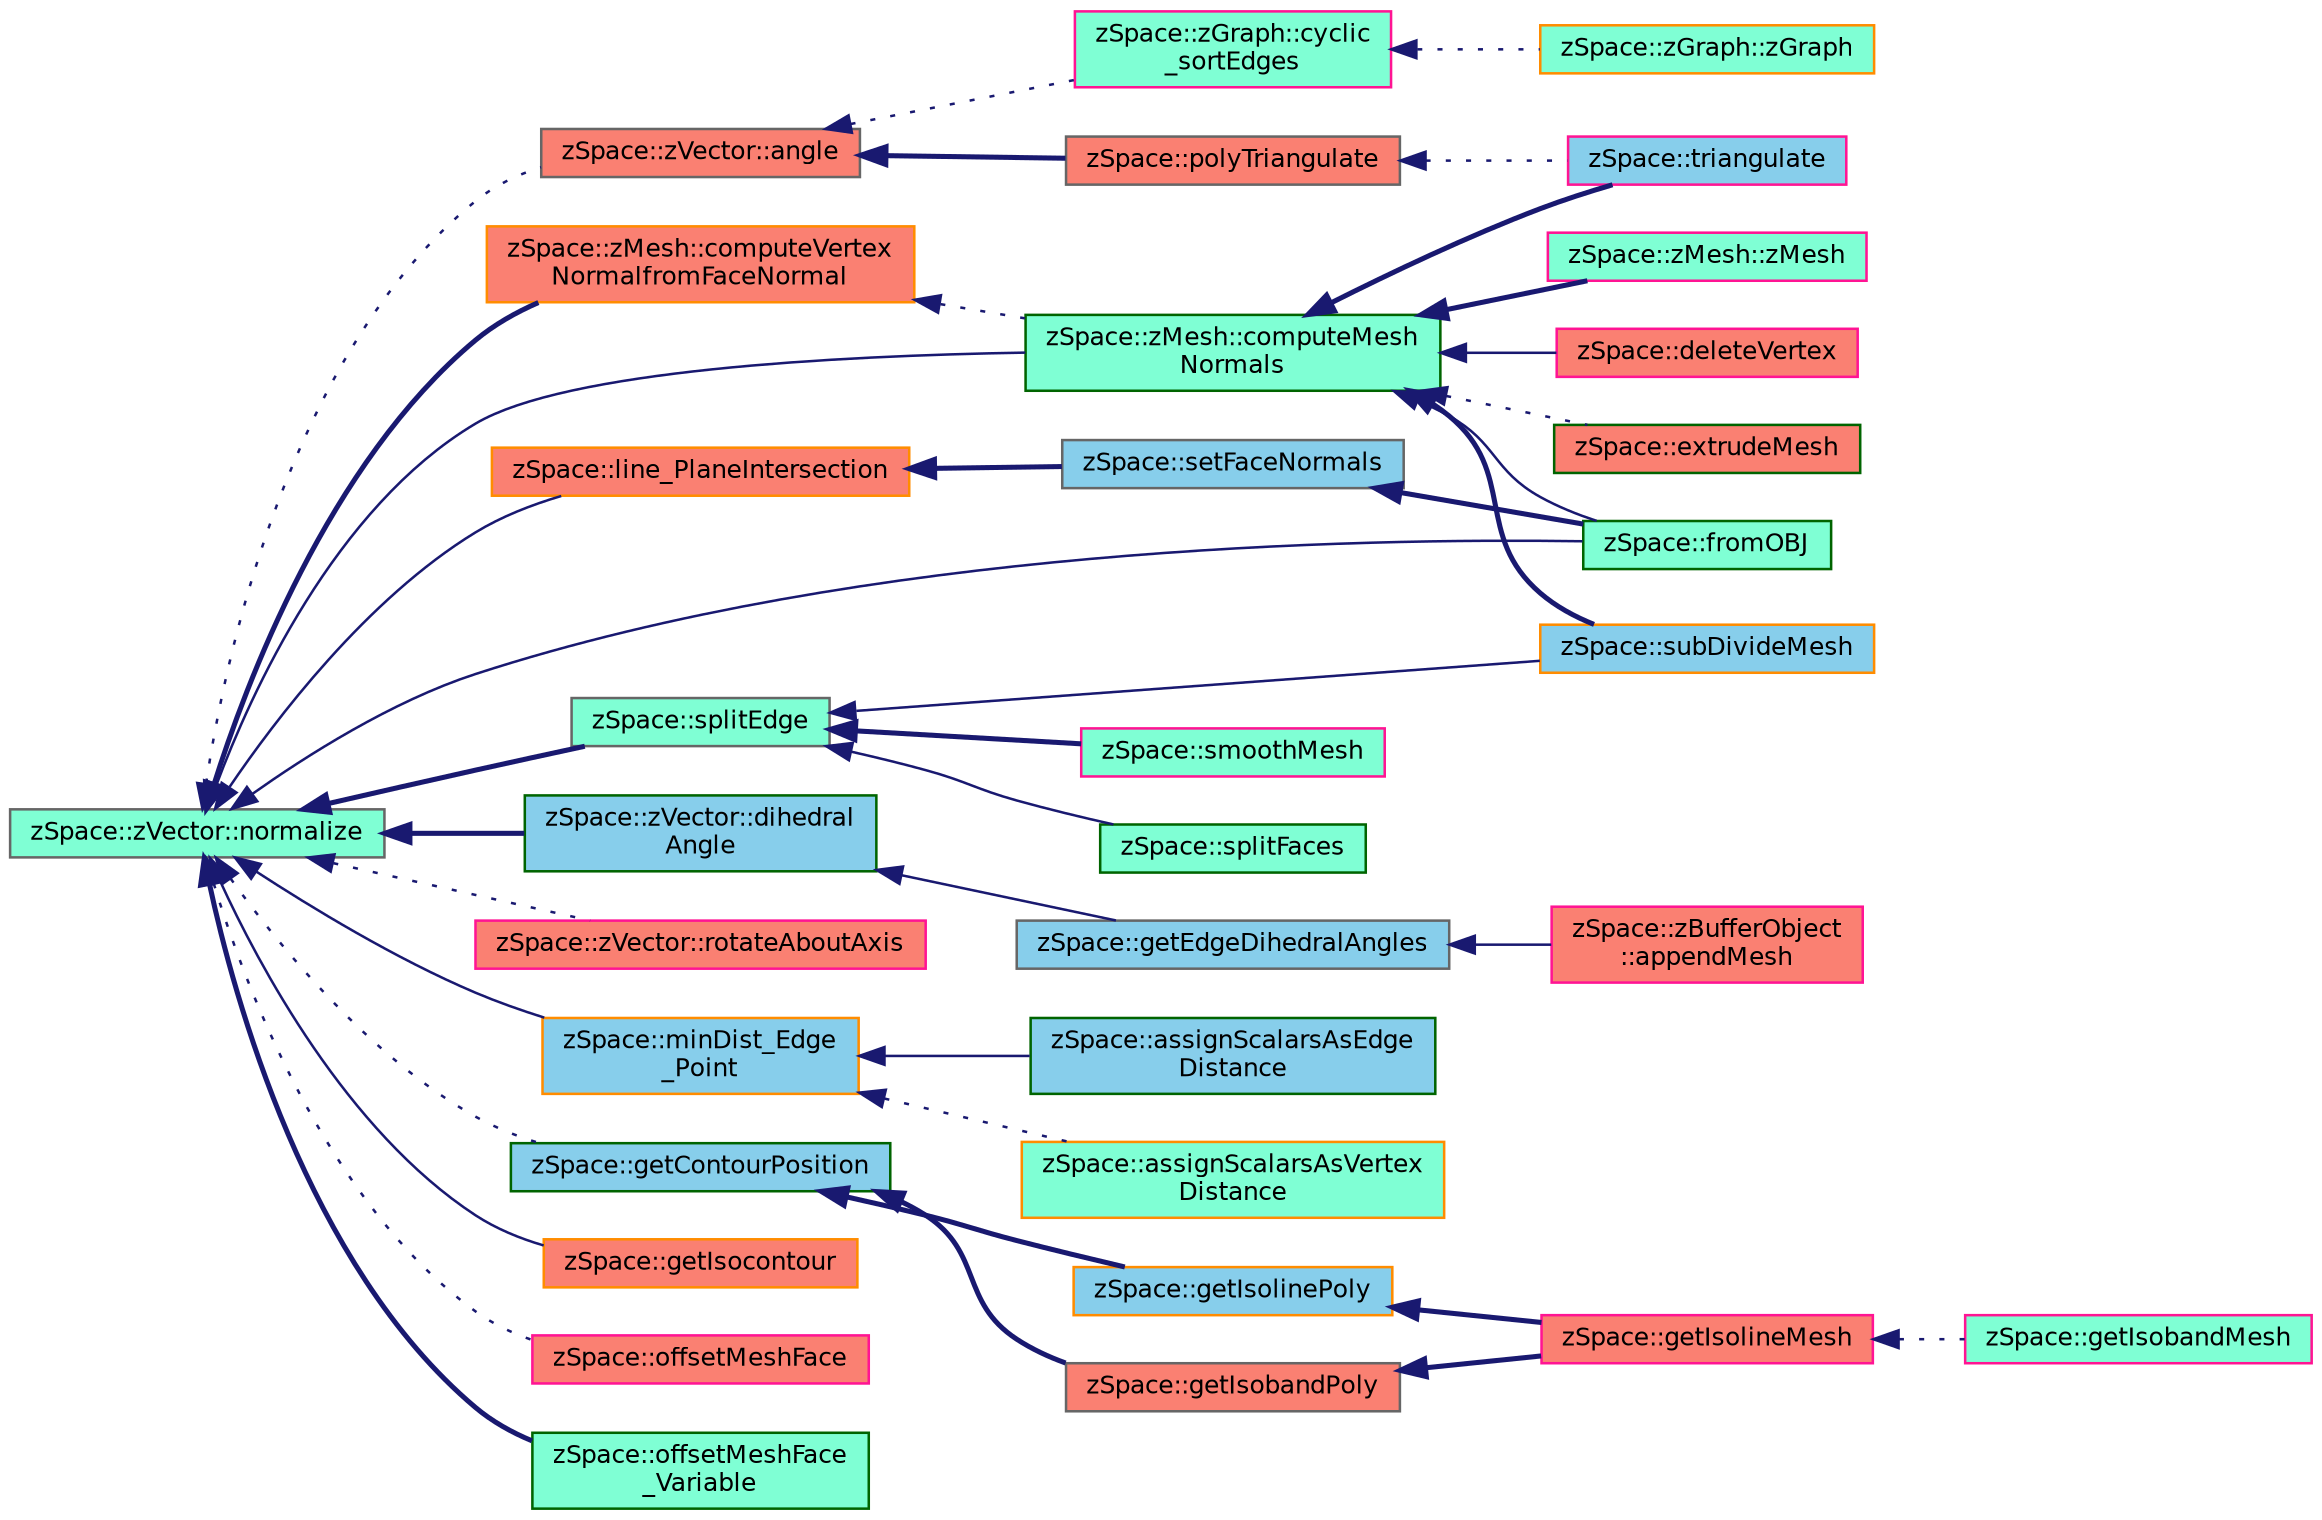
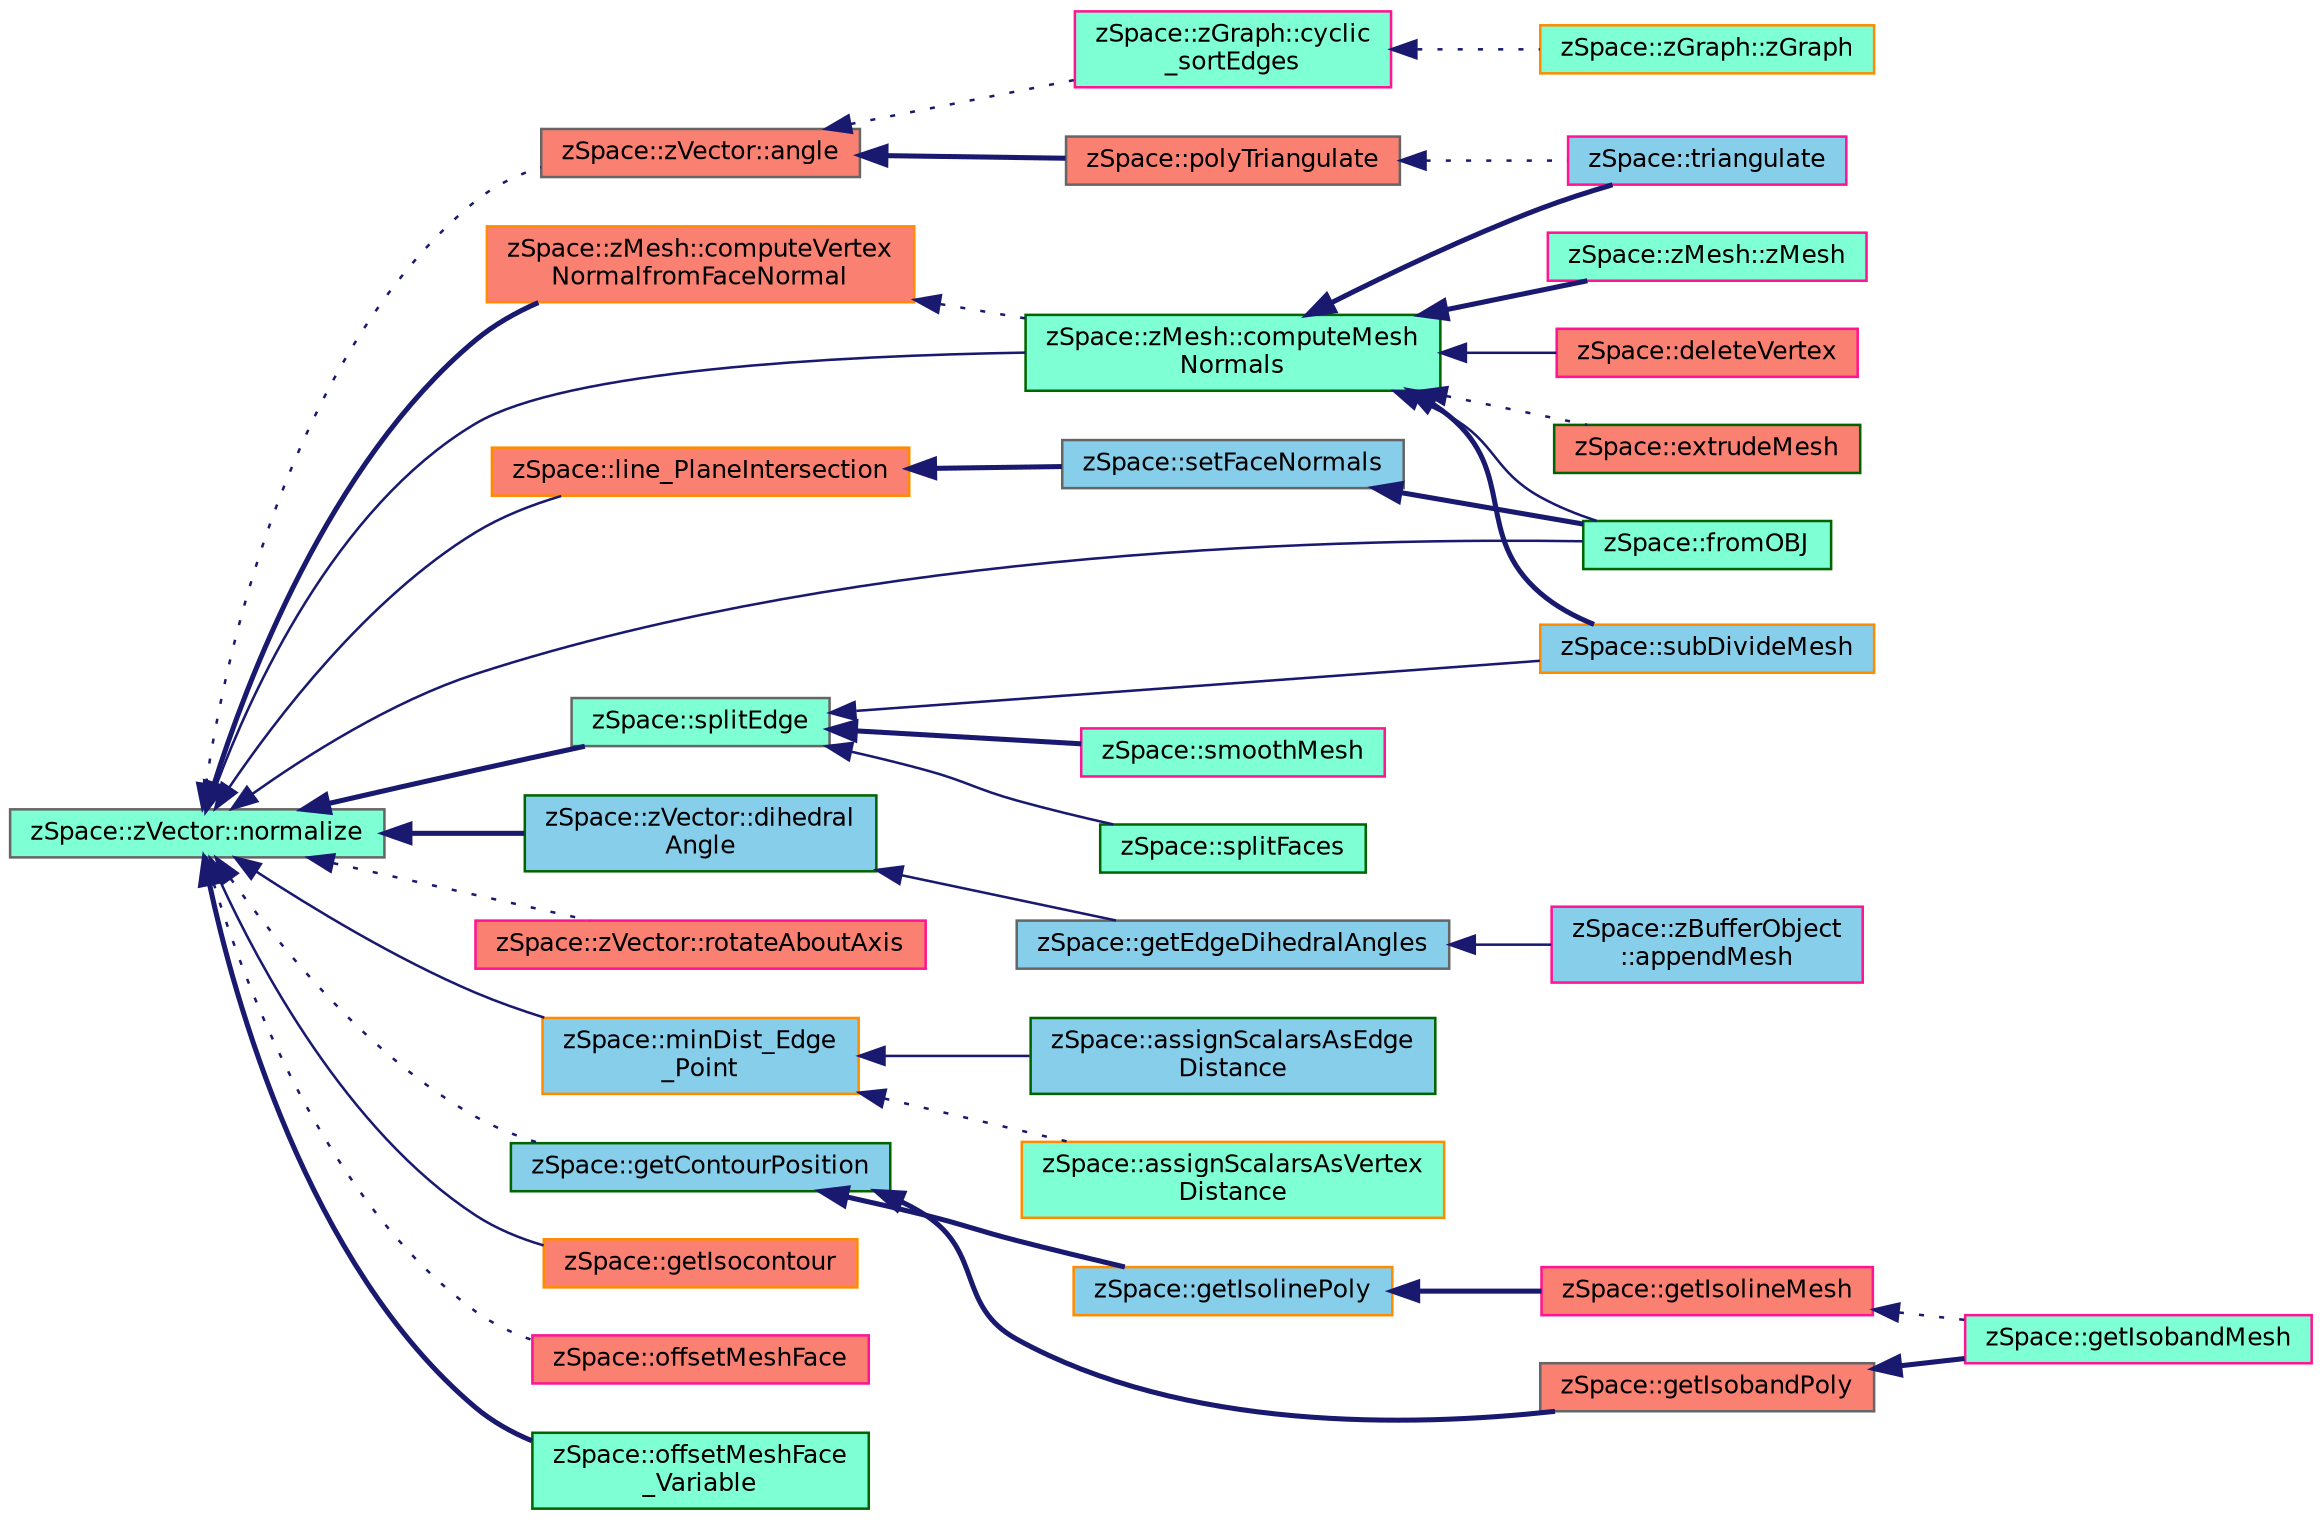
node "zSpace::zBufferObject ::appendMesh": fillcolor salmon -> skyblue
edge "zSpace::getIsolineMesh" -> "zSpace::getIsobandPoly": now "zSpace::getIsobandMesh" -> "zSpace::getIsobandPoly"
